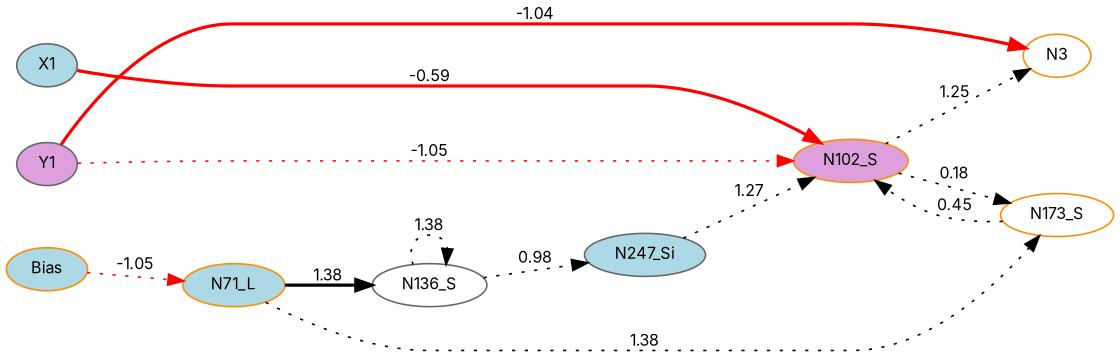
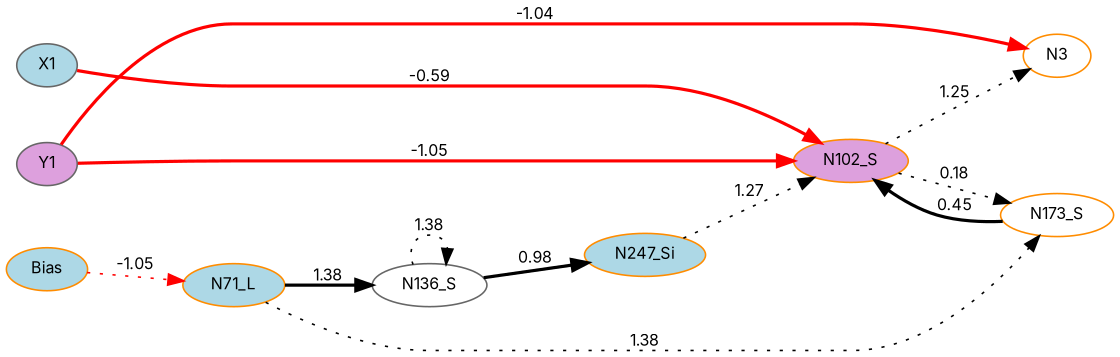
edge "Y1" -> "N102_S": style dotted -> bold
edge "N173_S" -> "N102_S": style dotted -> bold
node "N247_Si": color gray40 -> darkorange
edge "N136_S" -> "N247_Si": style dotted -> bold
